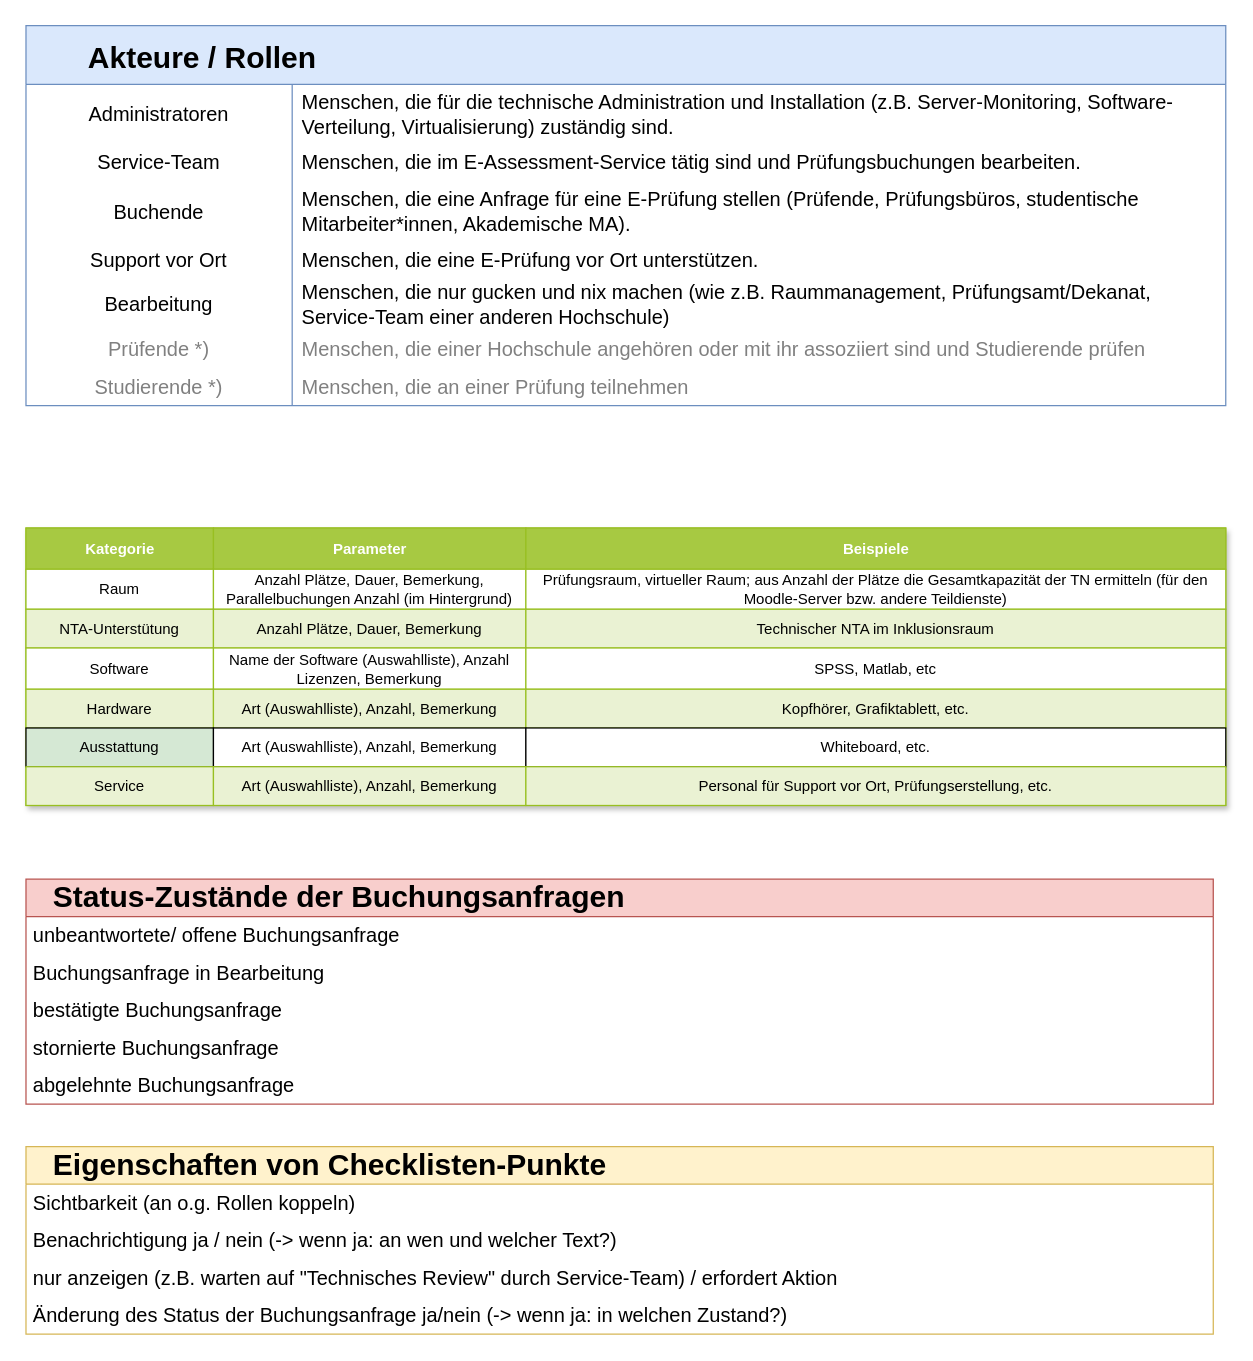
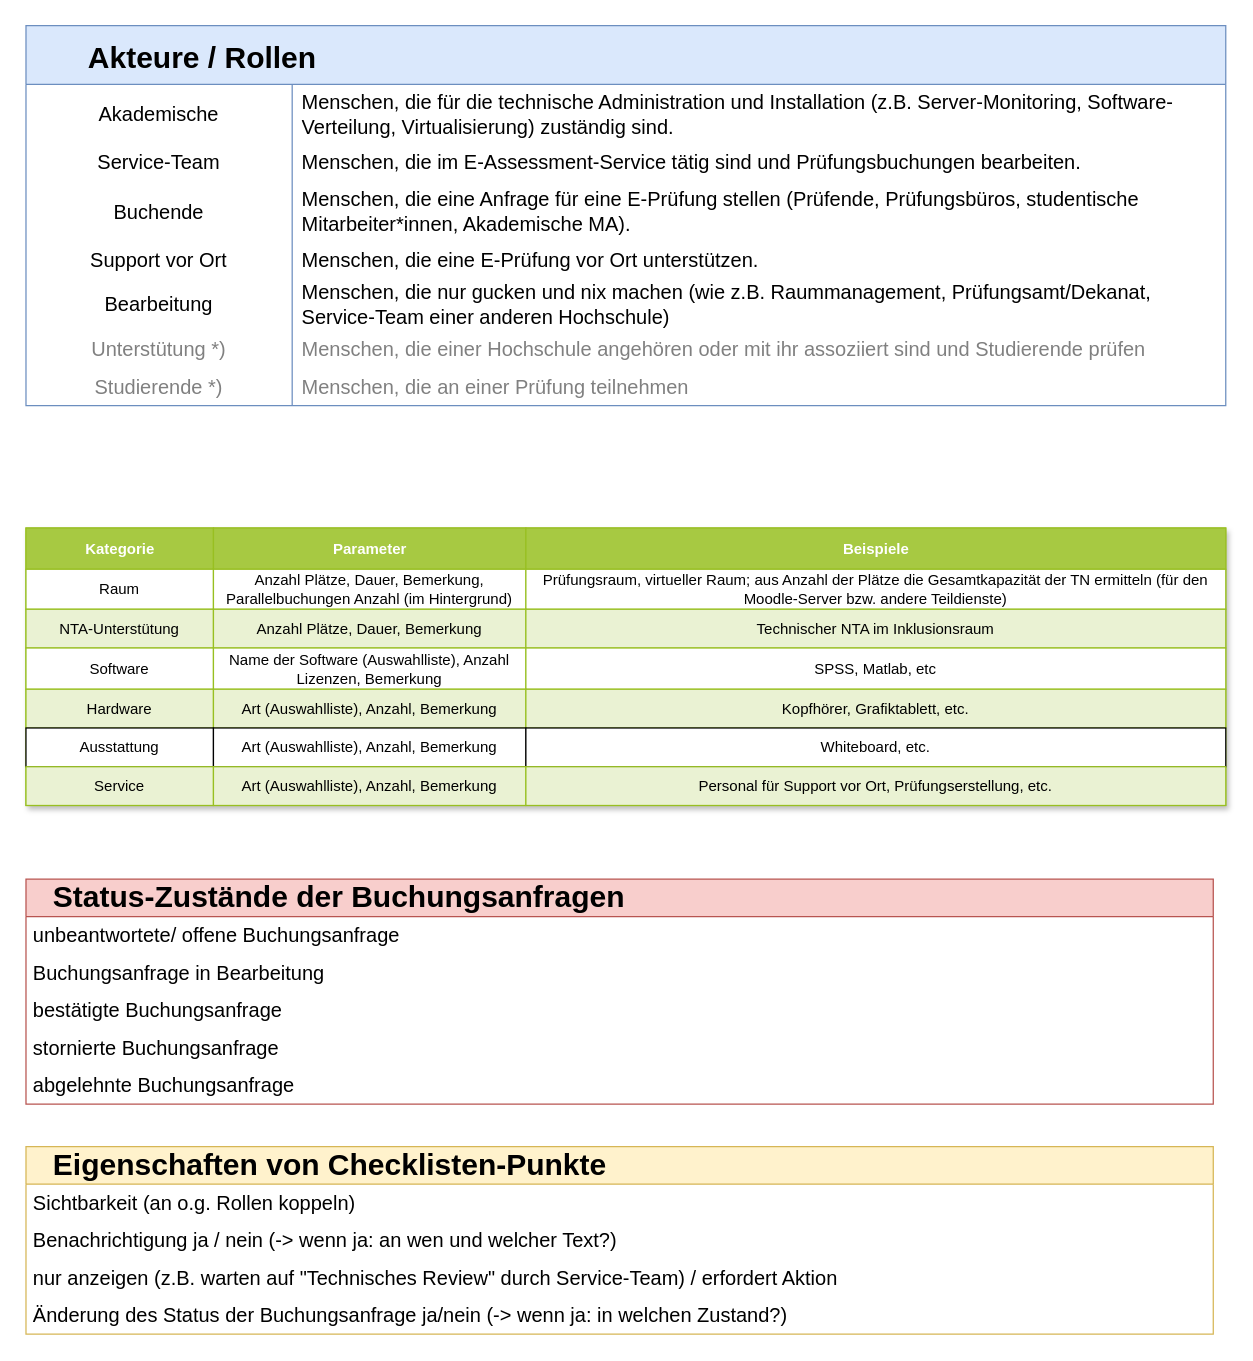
node "Administratoren": label "Administratoren" -> "Akademische"
node "Prüfende *)": label "Prüfende *)" -> "Unterstütung *)"
node "Ausstattung": fillcolor #d5e8d4 -> #ffffff
